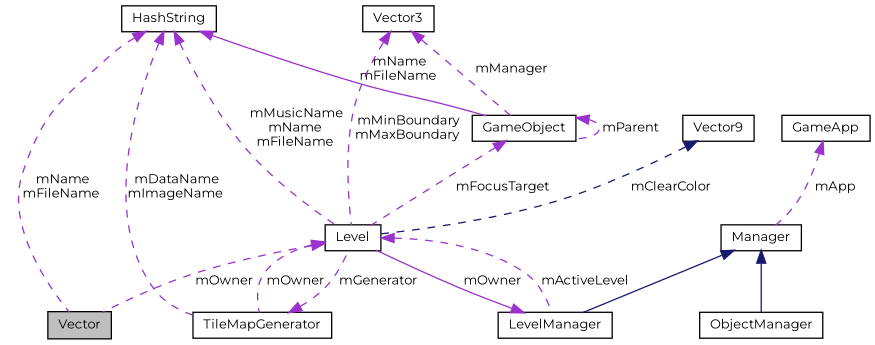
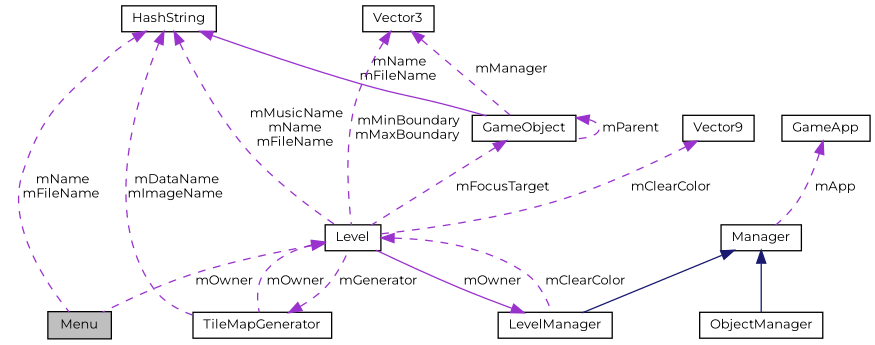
edge "Level" -> "Vector9": color midnightblue -> darkorchid3
edge "LevelManager" -> "Level": label " mActiveLevel" -> " mClearColor"
node "Vector": label "Vector" -> "Menu"
